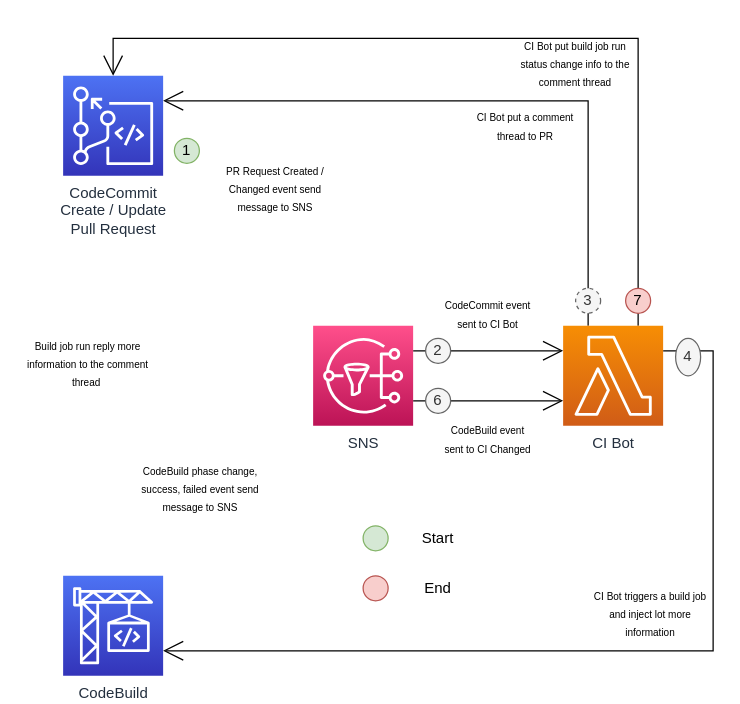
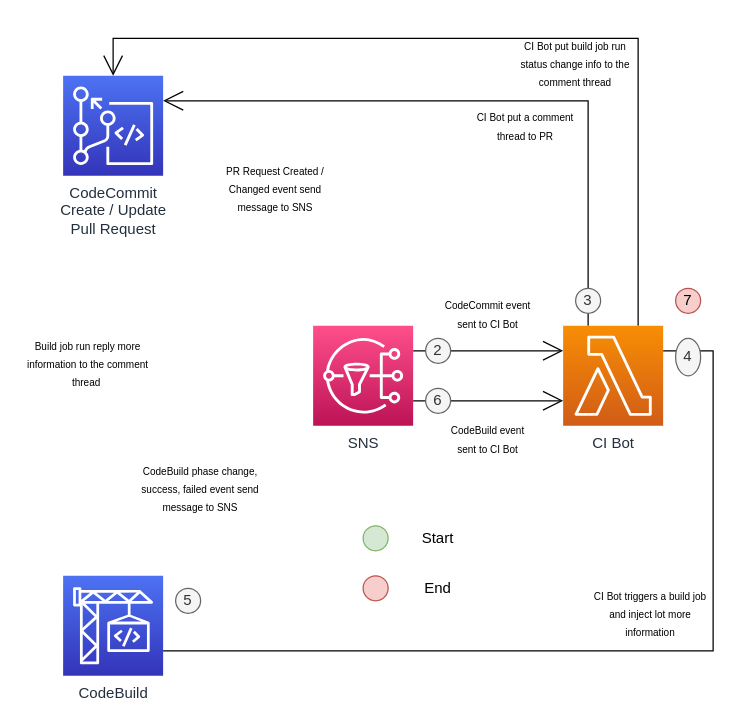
node "1": removed
node "3": style dashed -> solid
node "7": moved (638, 301) -> (688, 301)
node "CodeBuild event sent to CI Changed": label "CodeBuild event sent to CI Changed" -> "CodeBuild event sent to CI Bot"
node "5": added
edge "CI Bot" -> "CodeBuild": arrowhead open -> none
